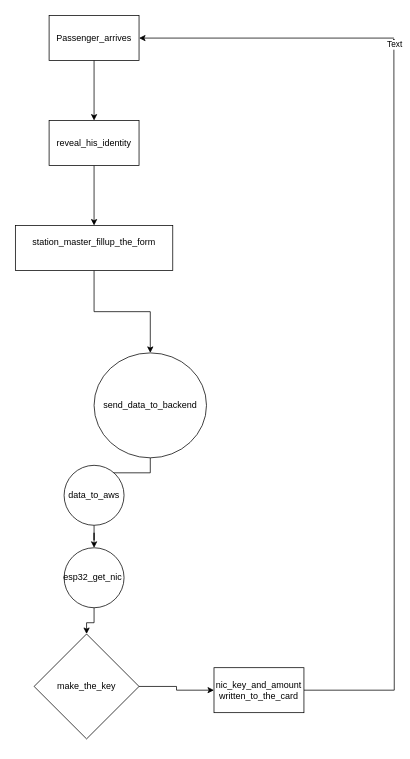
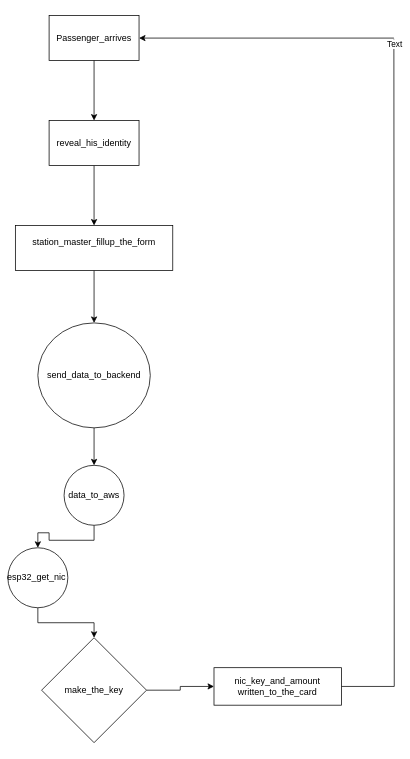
node "send_data_to_backend": moved (150, 405) -> (94, 375)
node "esp32_get_nic": moved (94, 578) -> (38, 578)
node "make_the_key": moved (87, 687) -> (94, 690)
node "nic_key_and_amount written_to_the_card": size 90x45 -> 128x38
